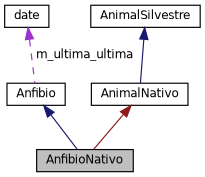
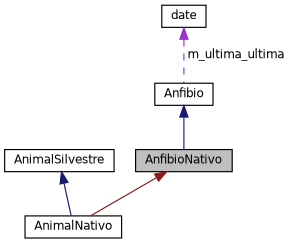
edge "AnfibioNativo" -> "AnimalNativo": reversed
